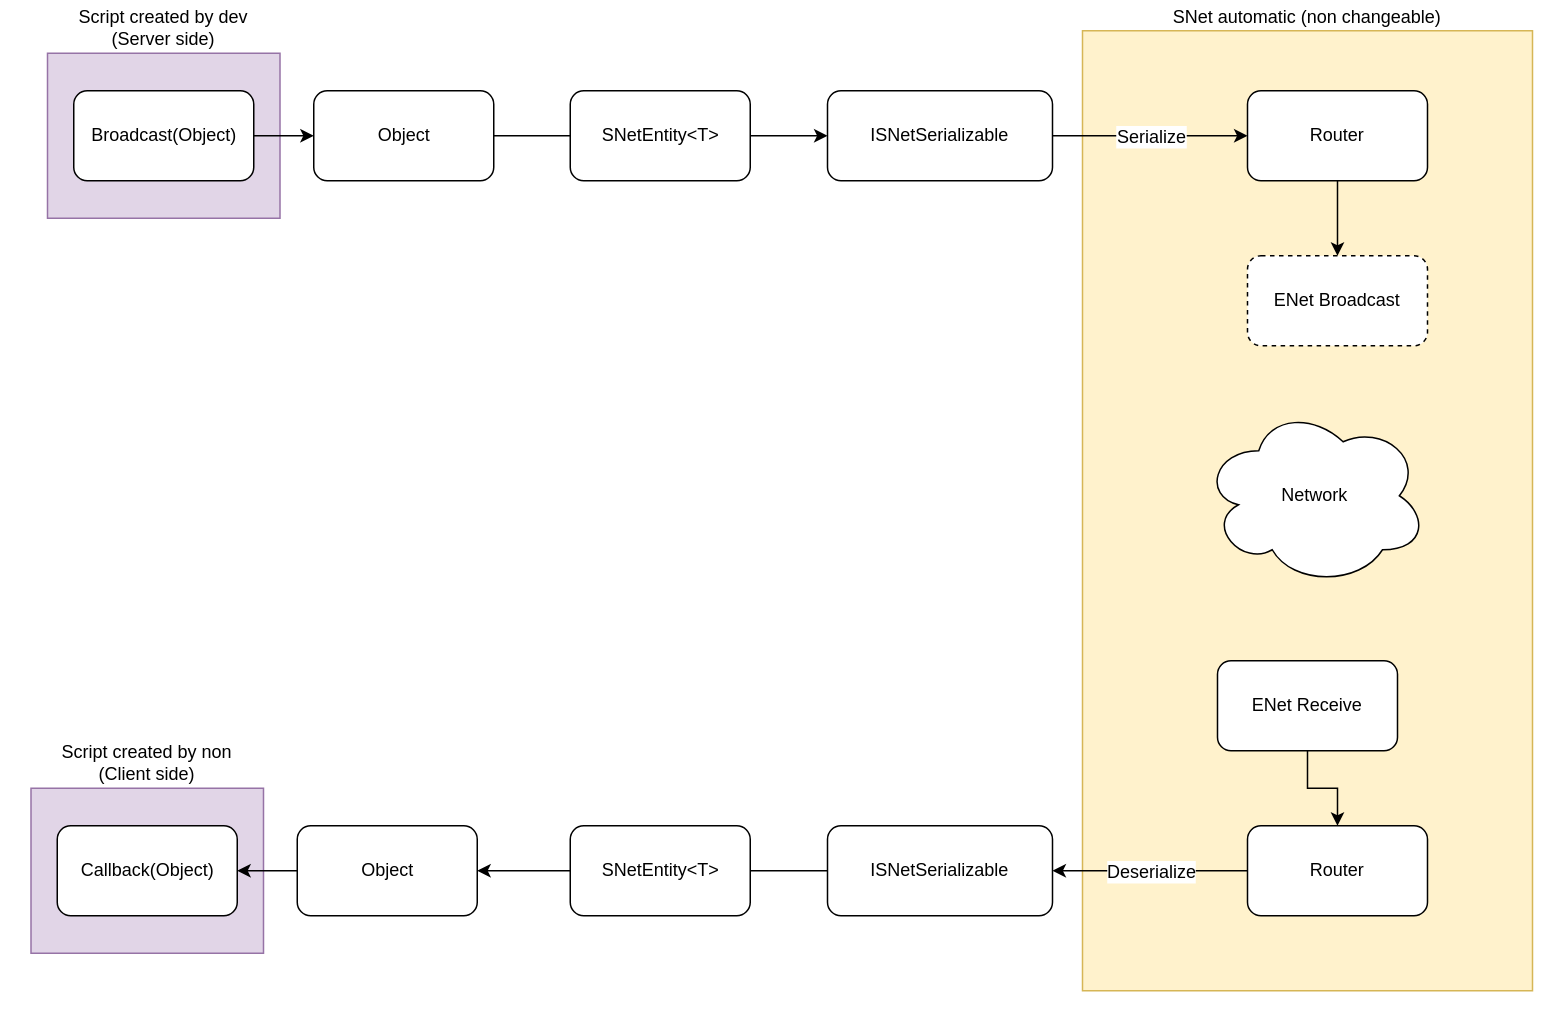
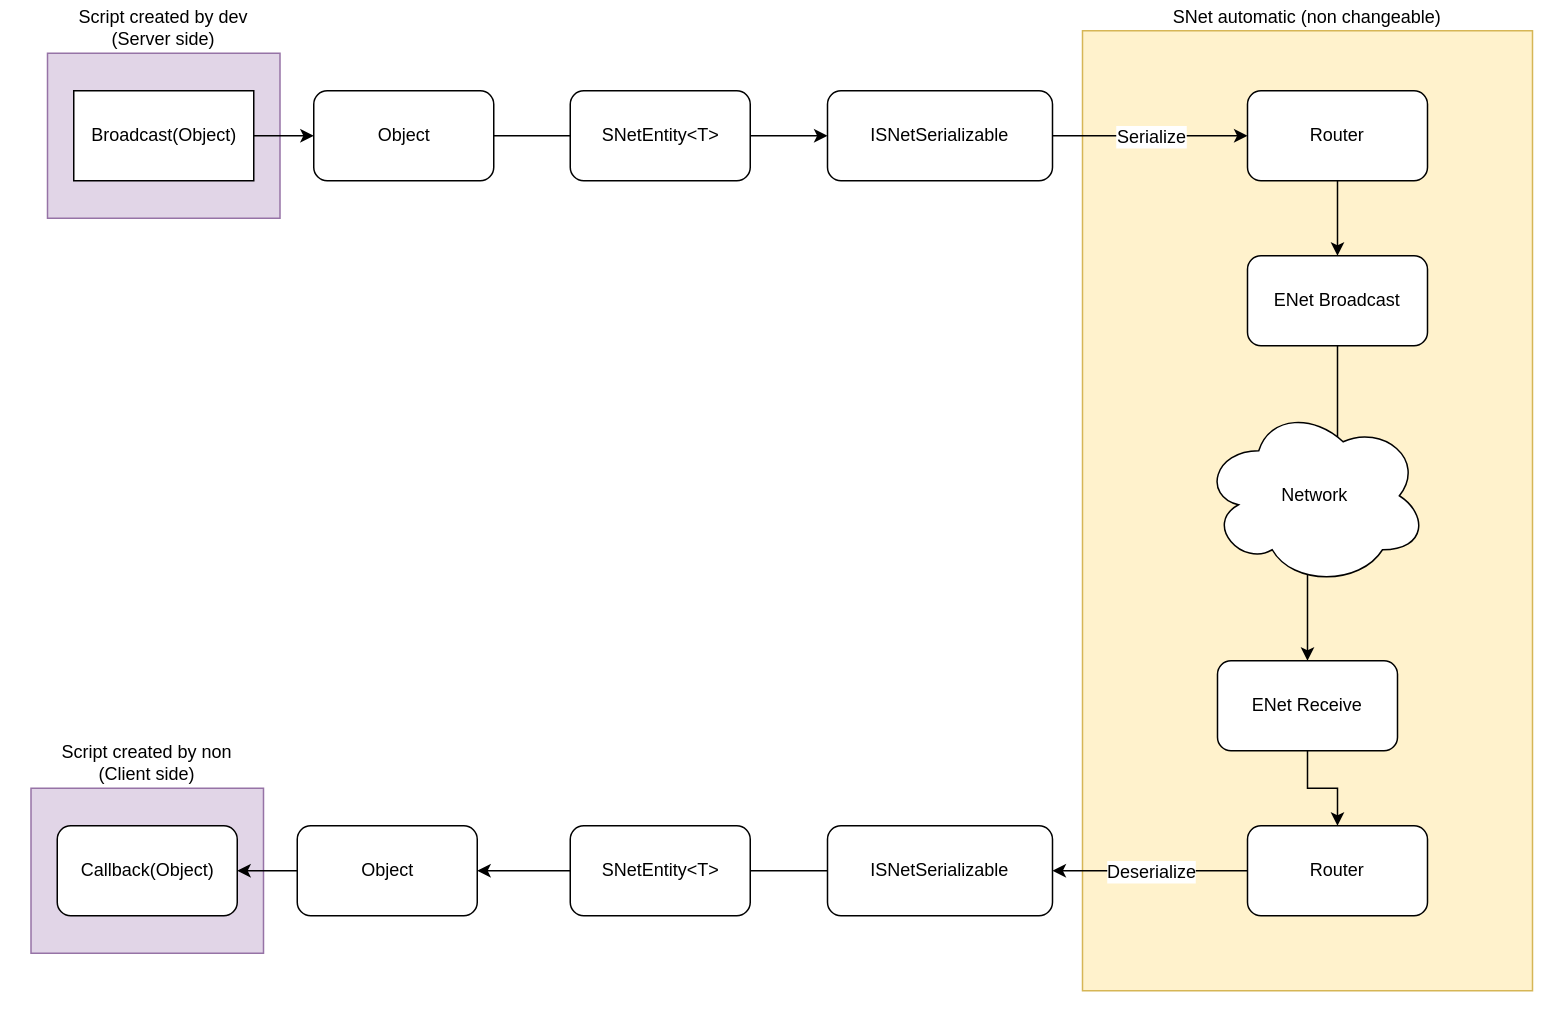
node "Broadcast(Object)": shape rounded rectangle -> rectangle
node "ENet Broadcast": style dashed -> solid
edge "ENet Broadcast" -> "ENet Receive": added
